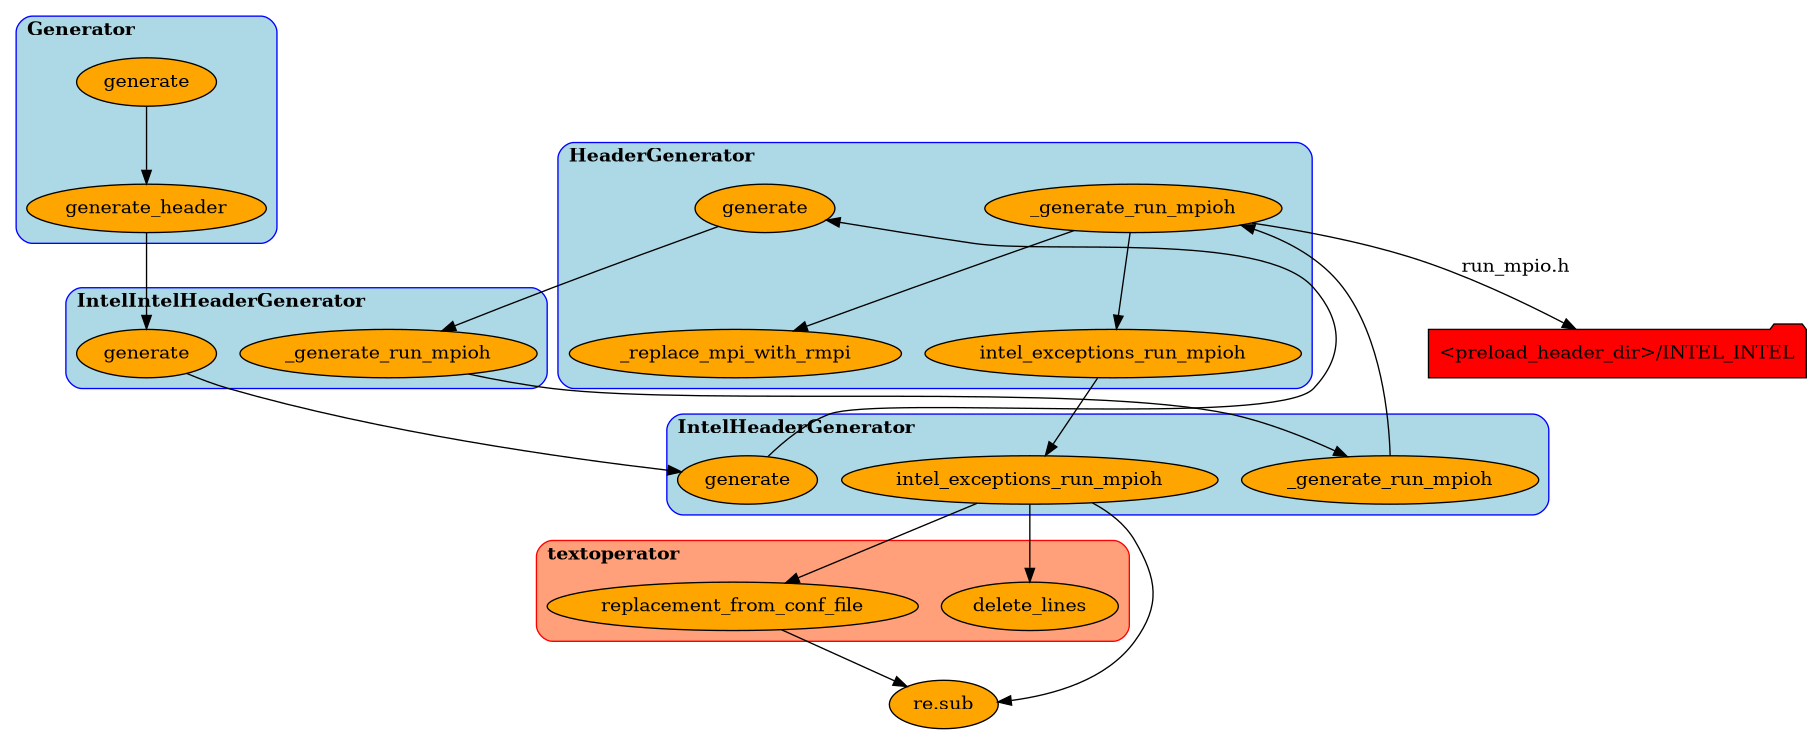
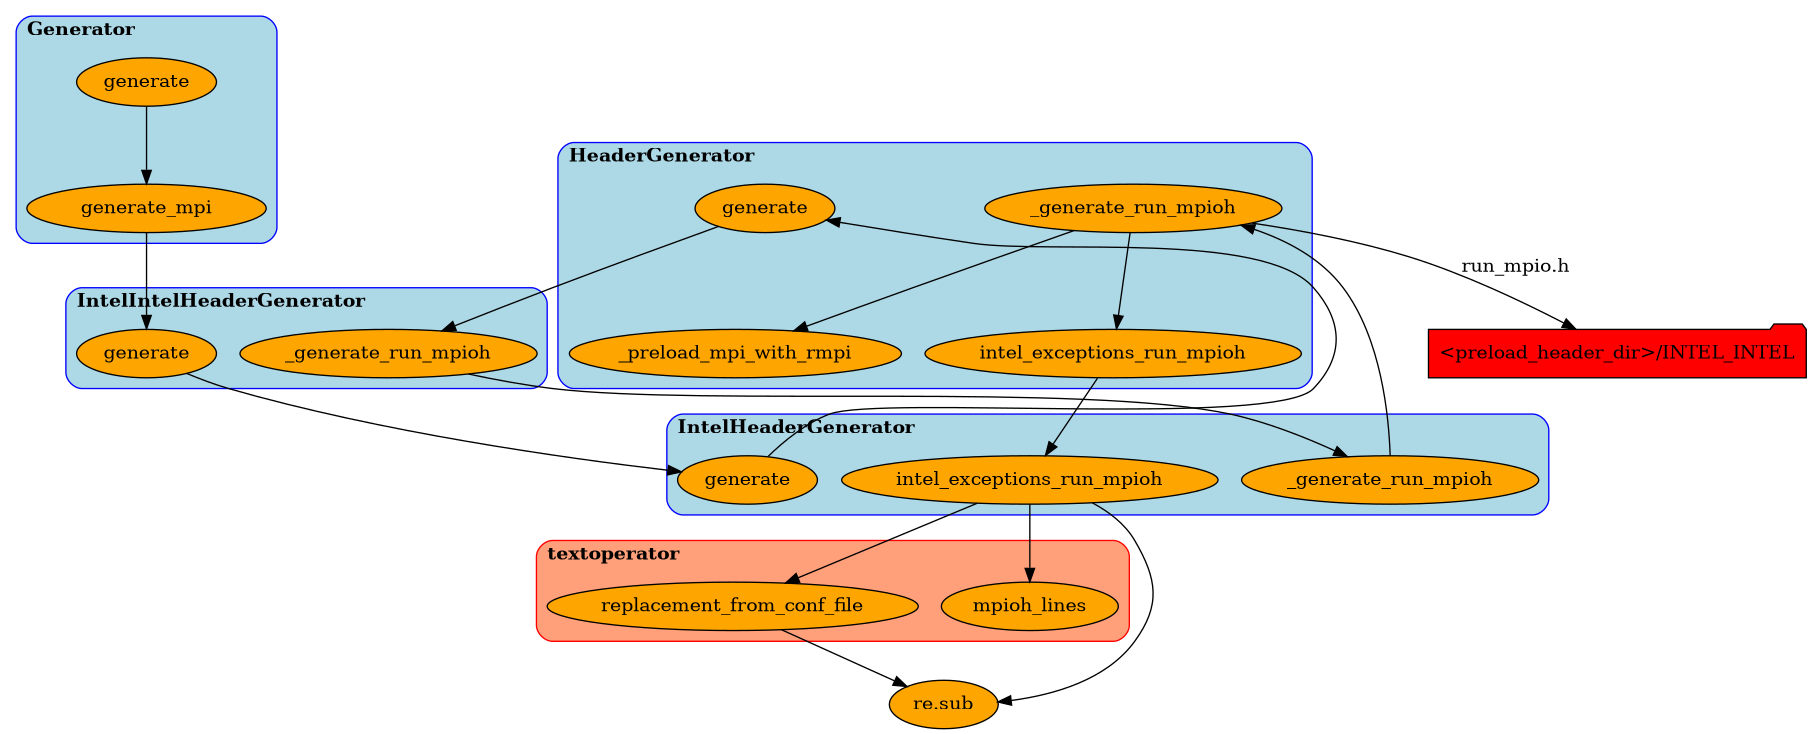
node "generate_header": label "generate_header" -> "generate_mpi"
node "_replace_mpi_with_rmpi": label "_replace_mpi_with_rmpi" -> "_preload_mpi_with_rmpi"
node "delete_lines": label "delete_lines" -> "mpioh_lines"
